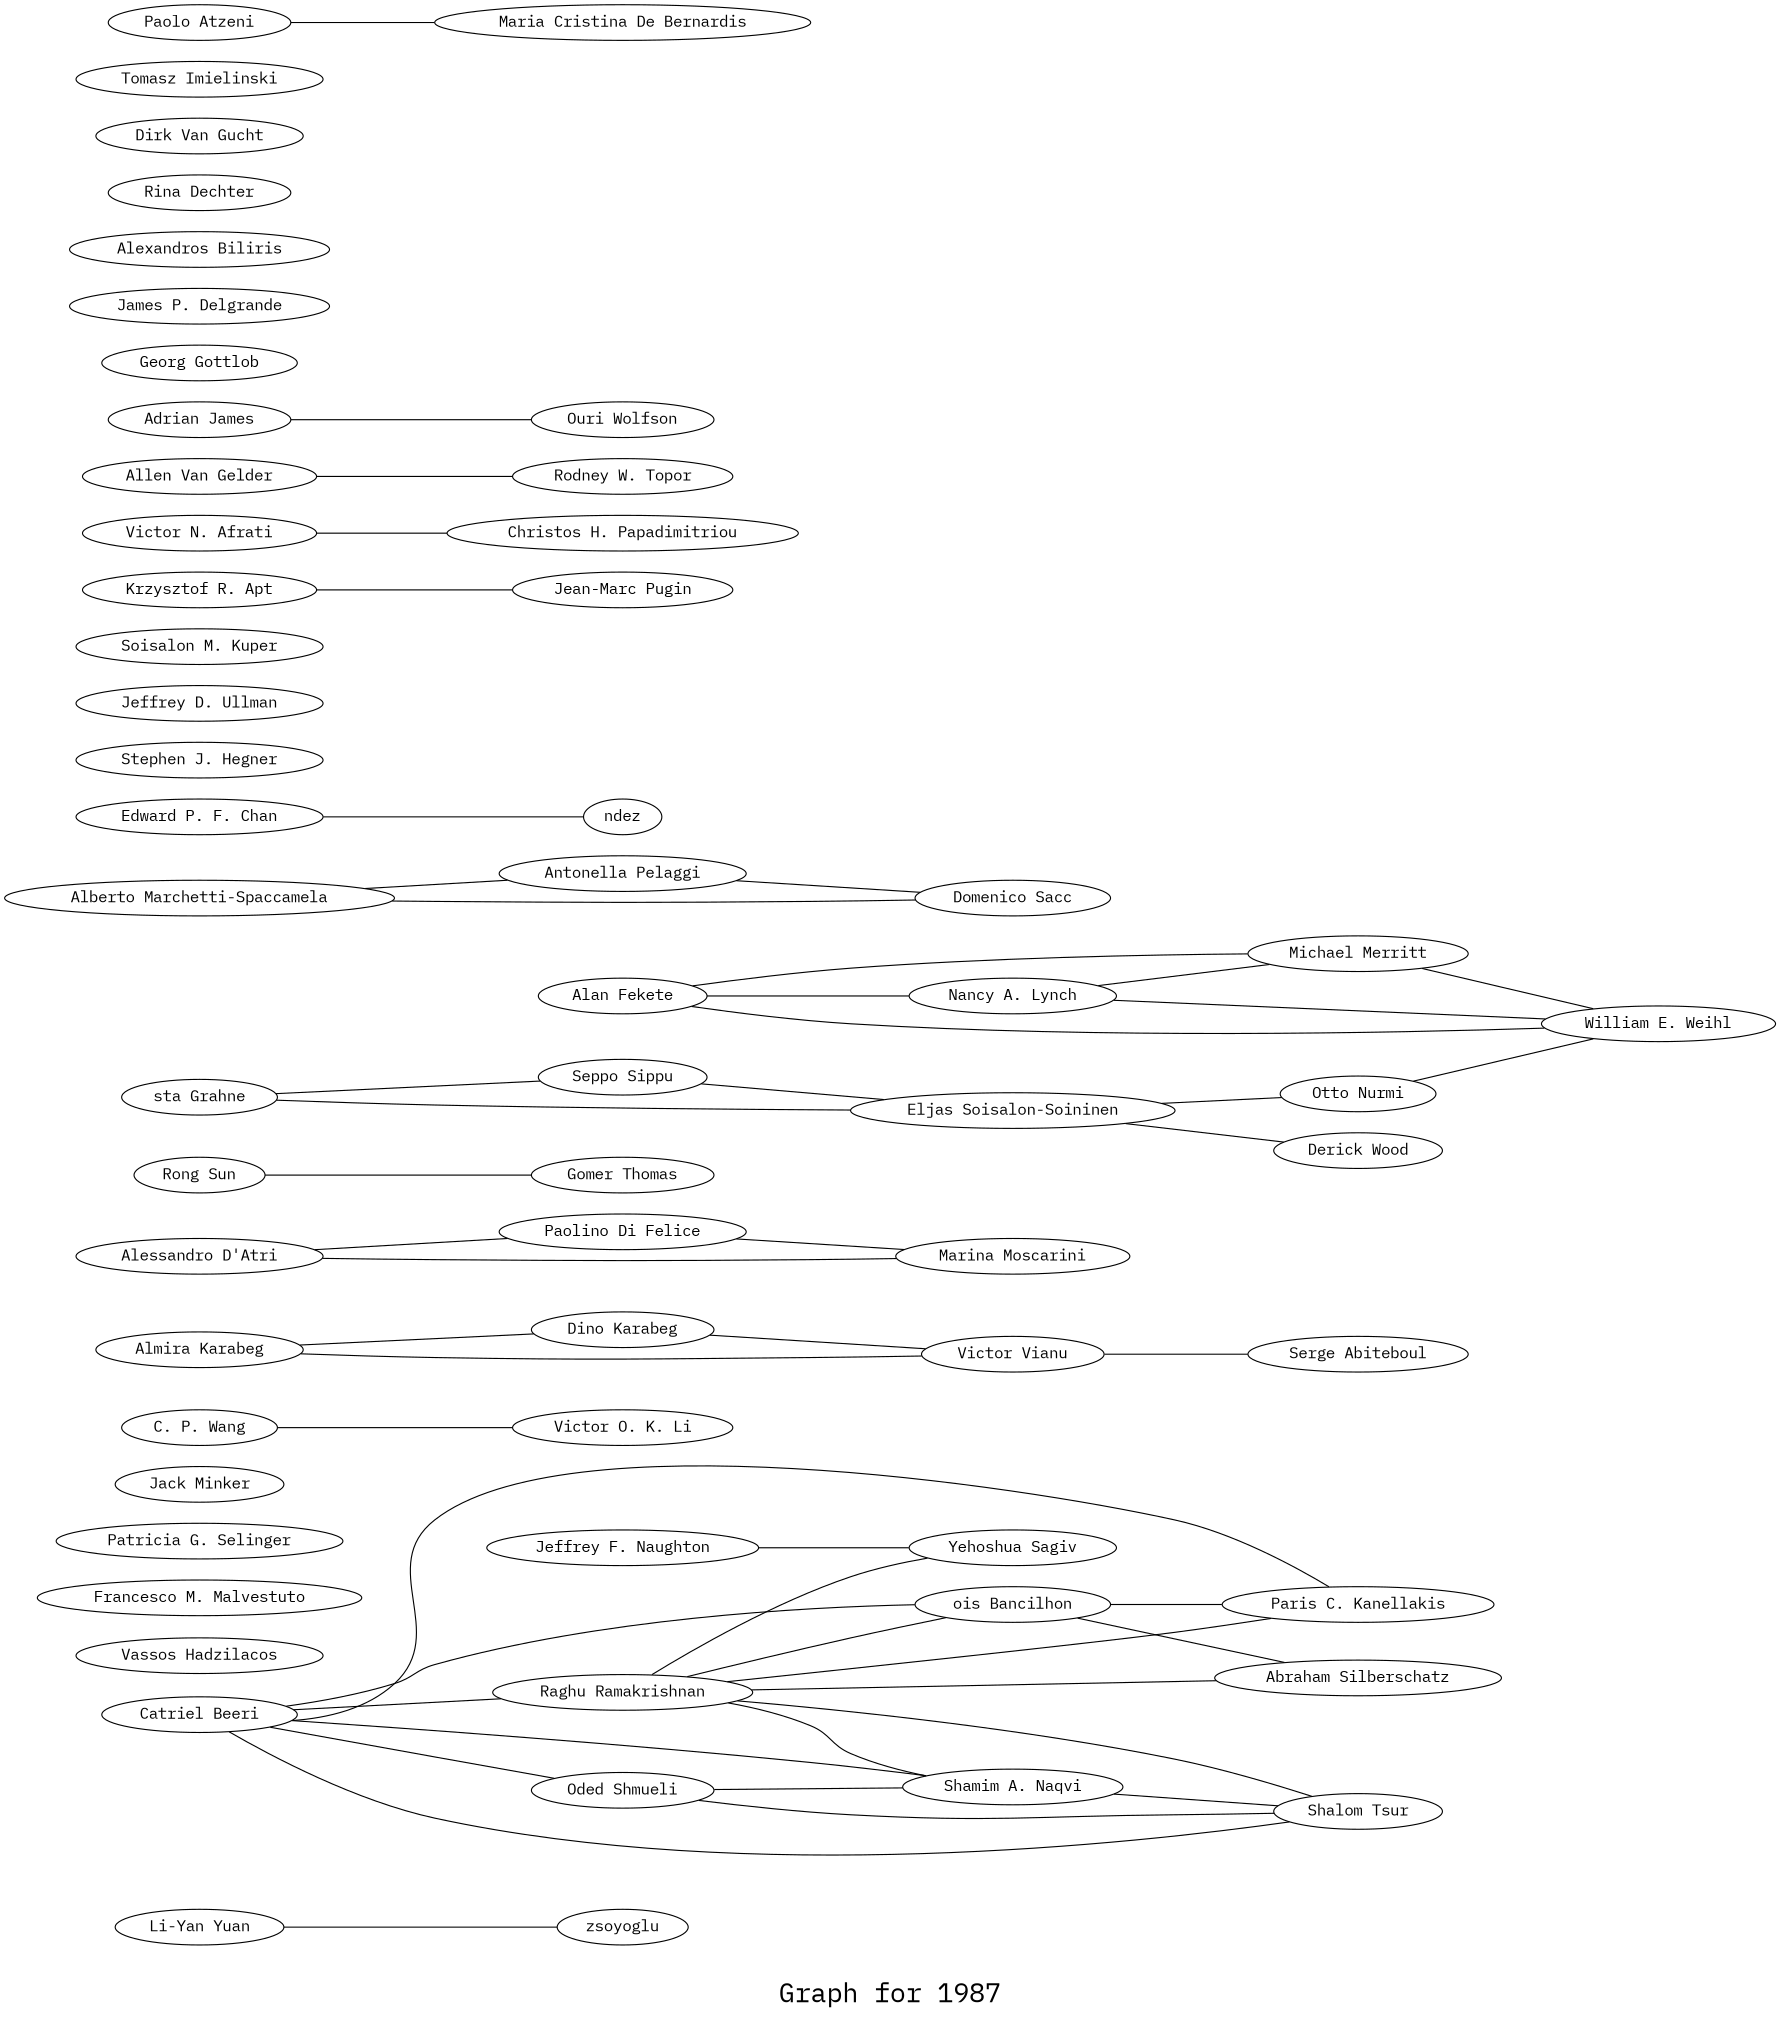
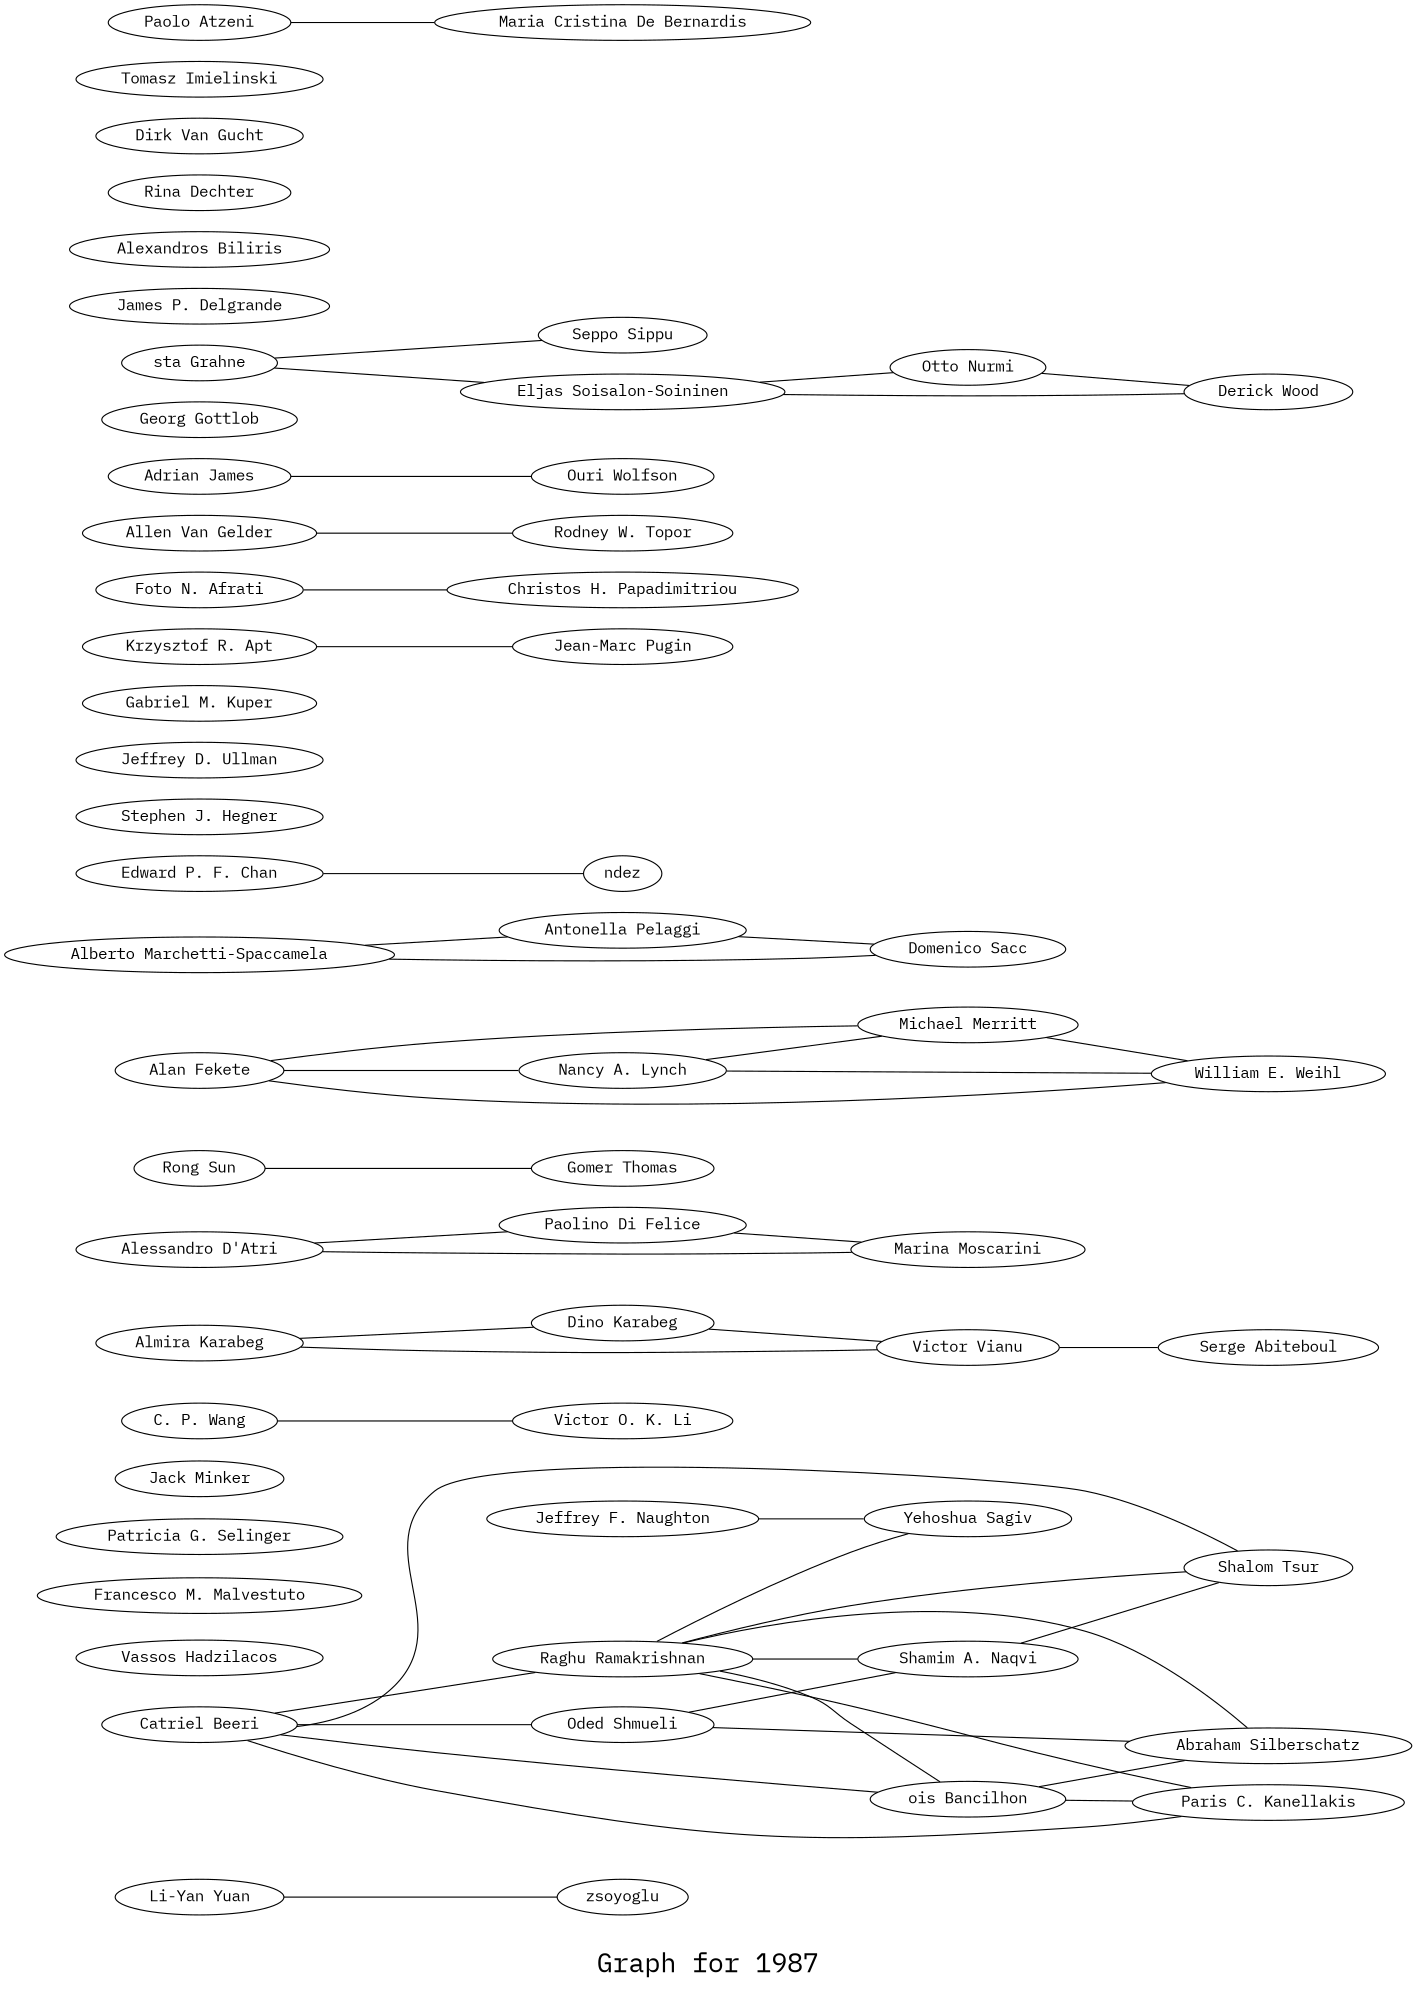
node "Victor N. Afrati": label "Victor N. Afrati" -> "Foto N. Afrati"
node "Soisalon M. Kuper": label "Soisalon M. Kuper" -> "Gabriel M. Kuper"
edge "William E. Weihl" -- "Otto Nurmi": now "Derick Wood" -- "Otto Nurmi"
edge "Seppo Sippu" -- "Eljas Soisalon-Soininen": removed
edge "Catriel Beeri" -- "Shamim A. Naqvi": removed
edge "Oded Shmueli" -- "Shalom Tsur": now "Oded Shmueli" -- "Abraham Silberschatz"
